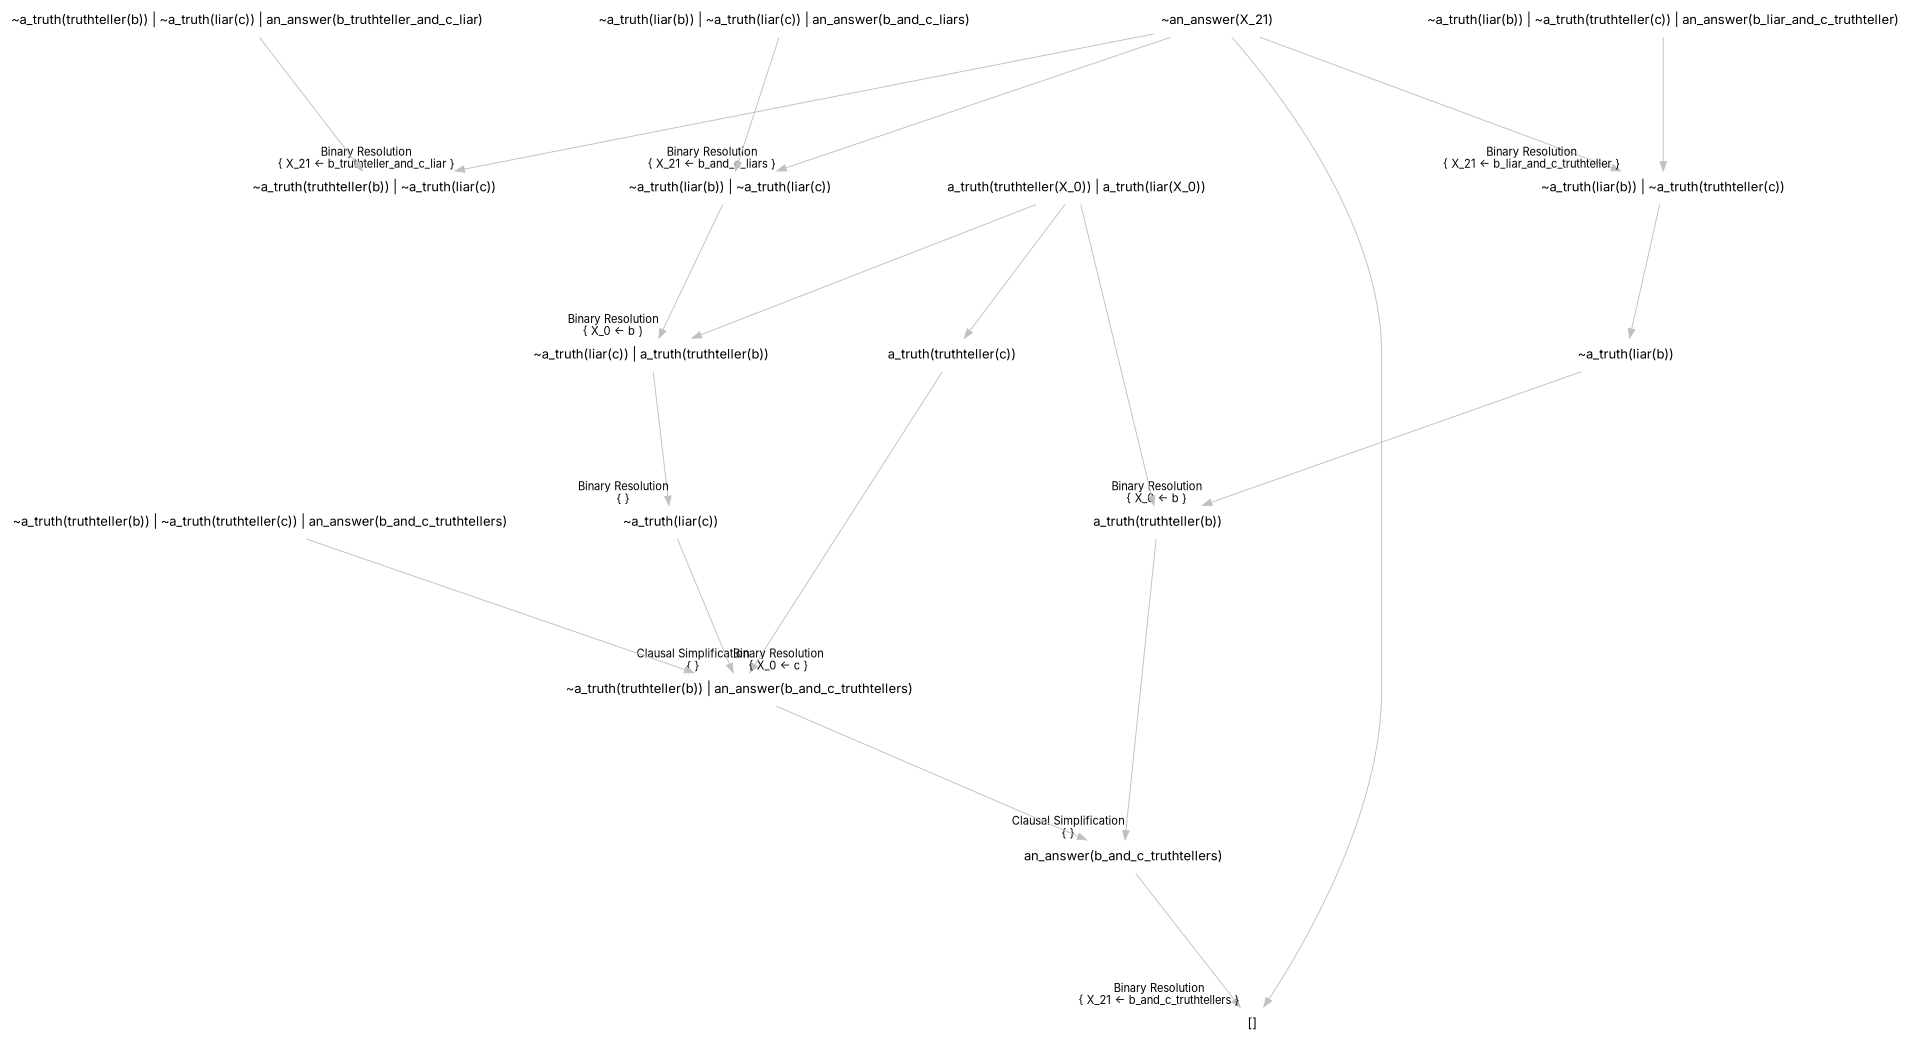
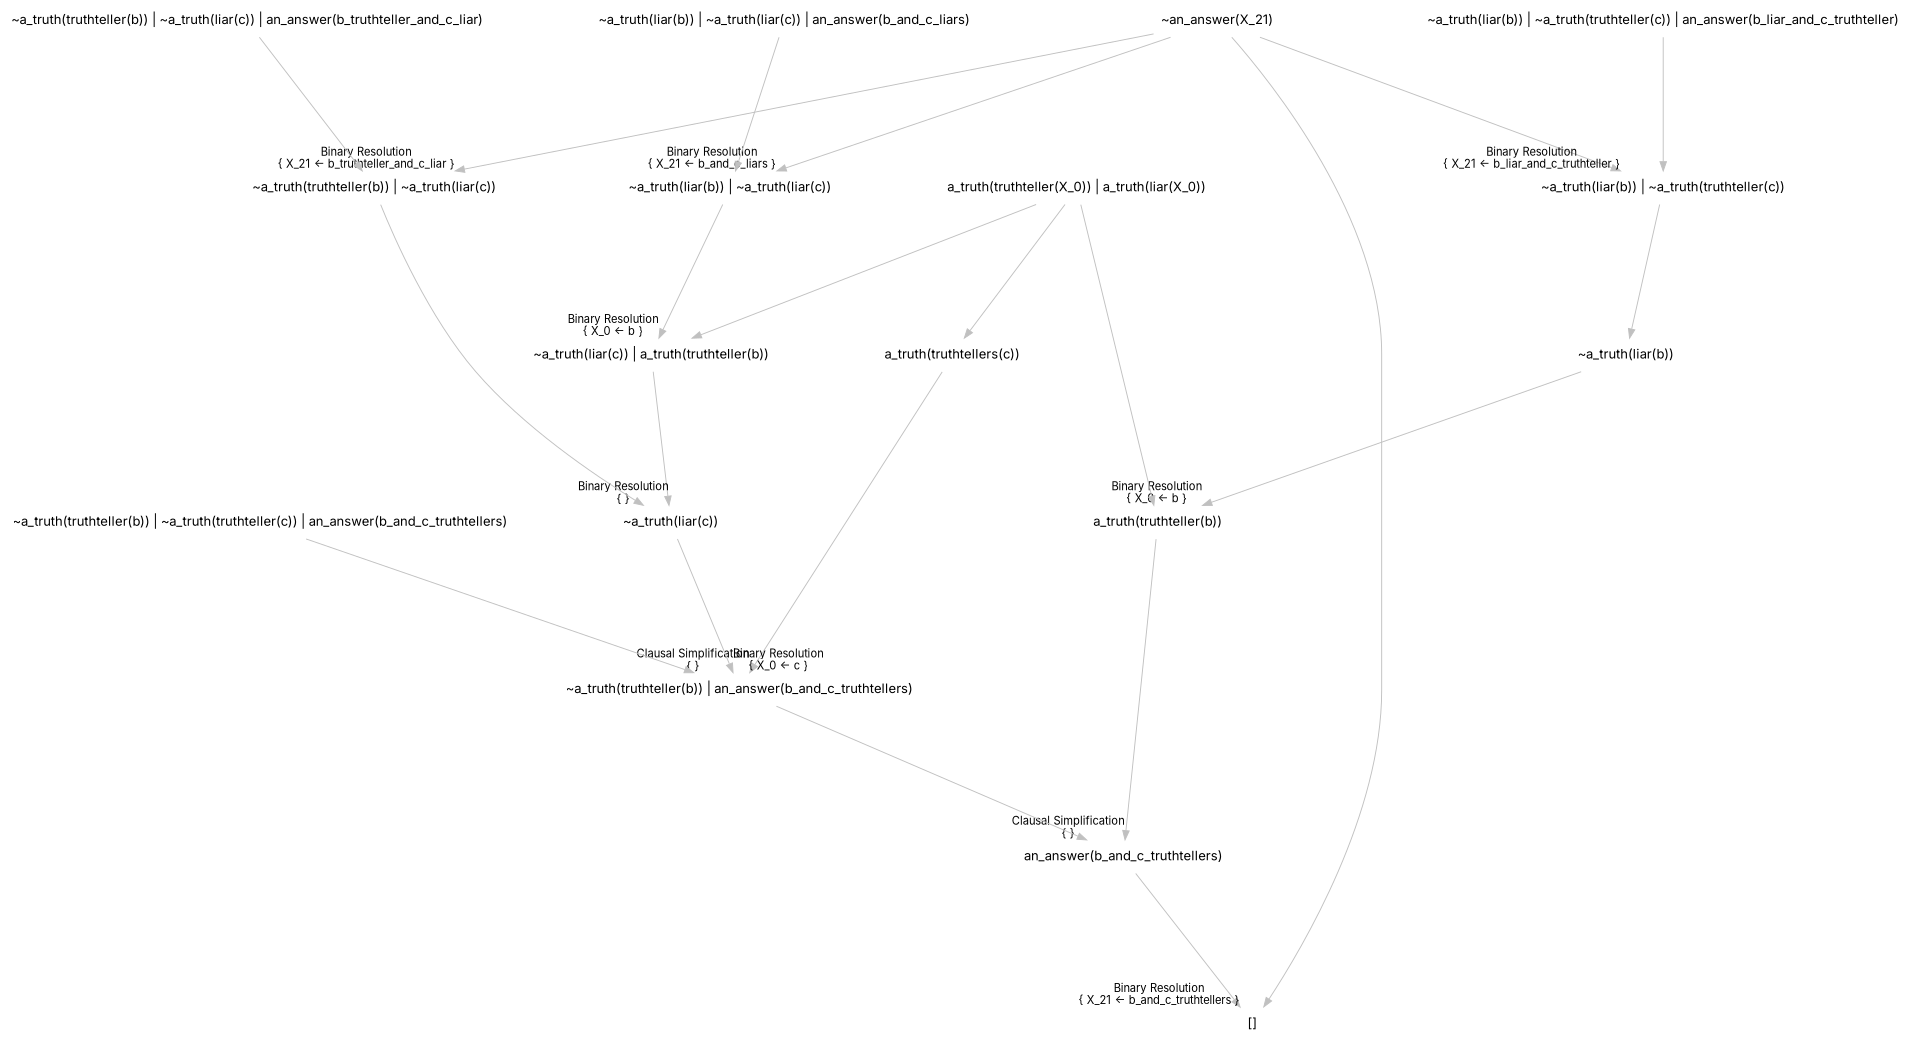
node "a_truth(truthteller(c))": label "a_truth(truthteller(c))" -> "a_truth(truthtellers(c))"
edge "~a_truth(truthteller(b)) | ~a_truth(liar(c))" -> "~a_truth(liar(c))": added
